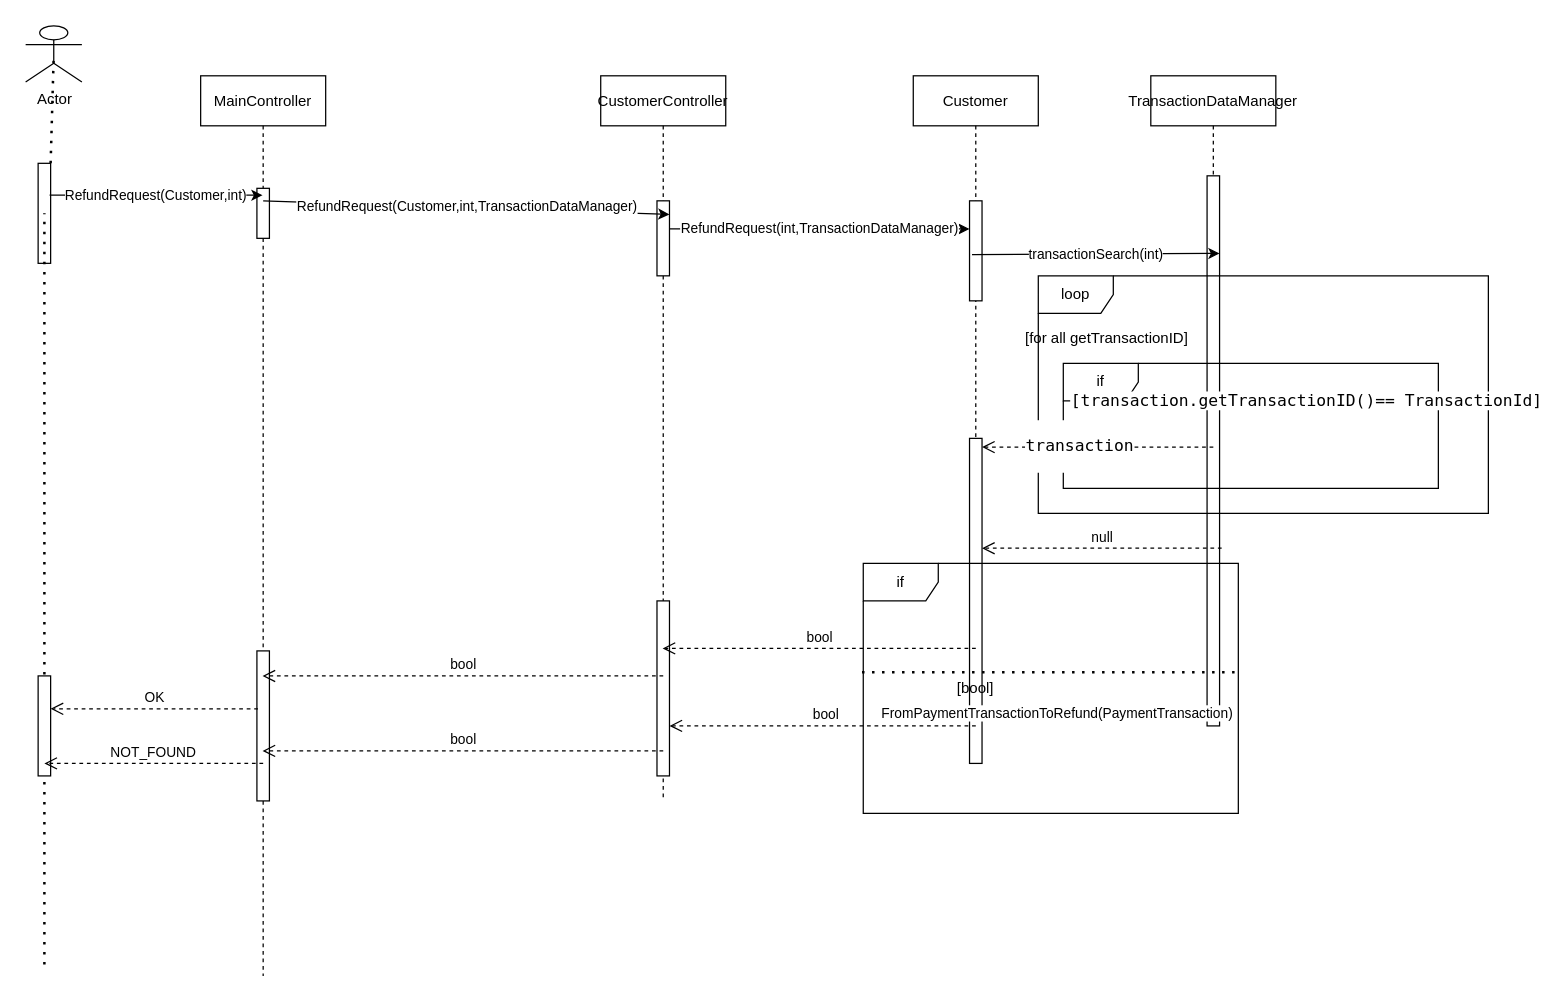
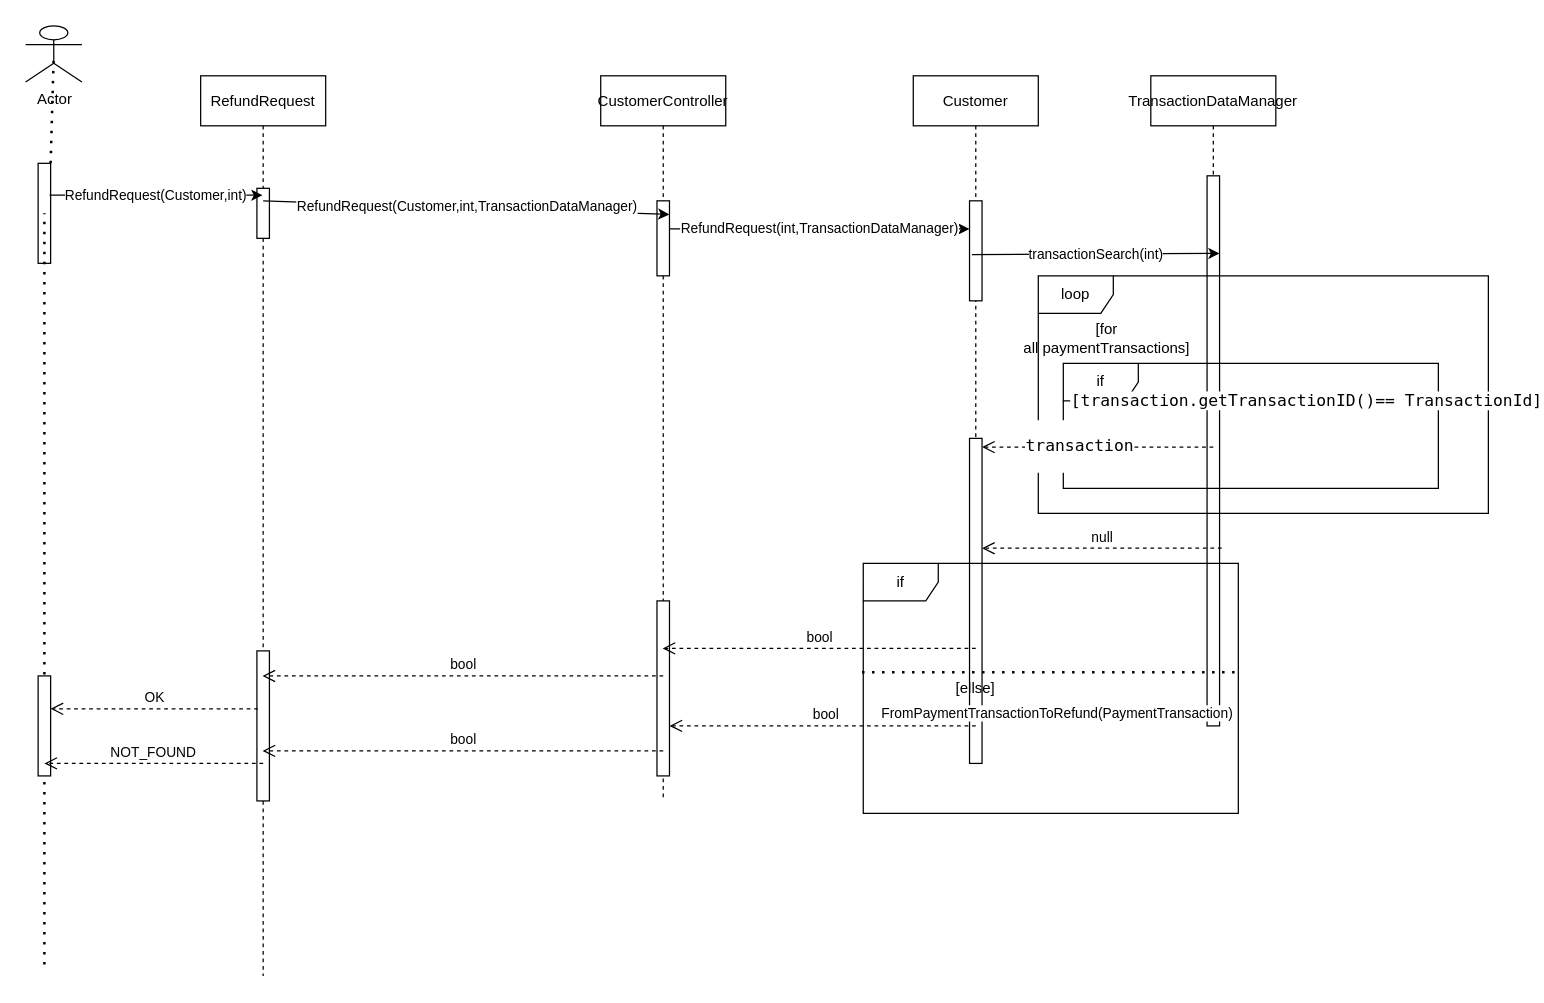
node "MainController": label "MainController" -> "RefundRequest"
node "[for all getTransactionID]": label "[for all getTransactionID]" -> "[for all paymentTransactions]"
node "[bool]": label "[bool]" -> "[ellse]"
